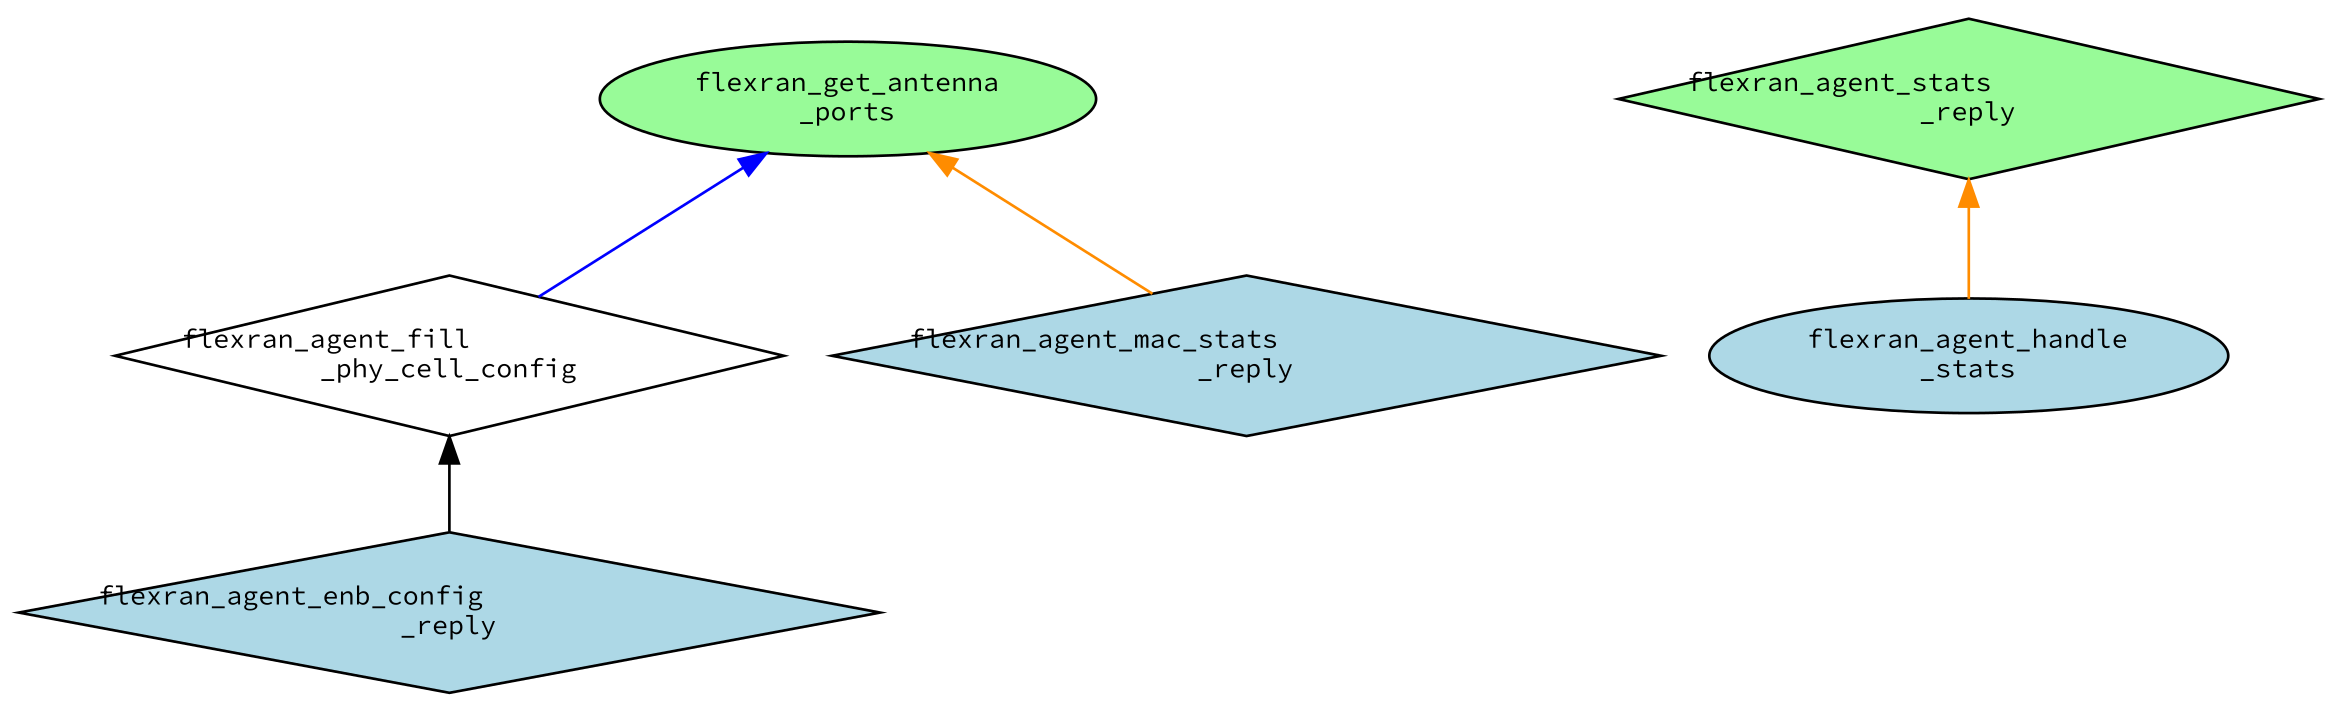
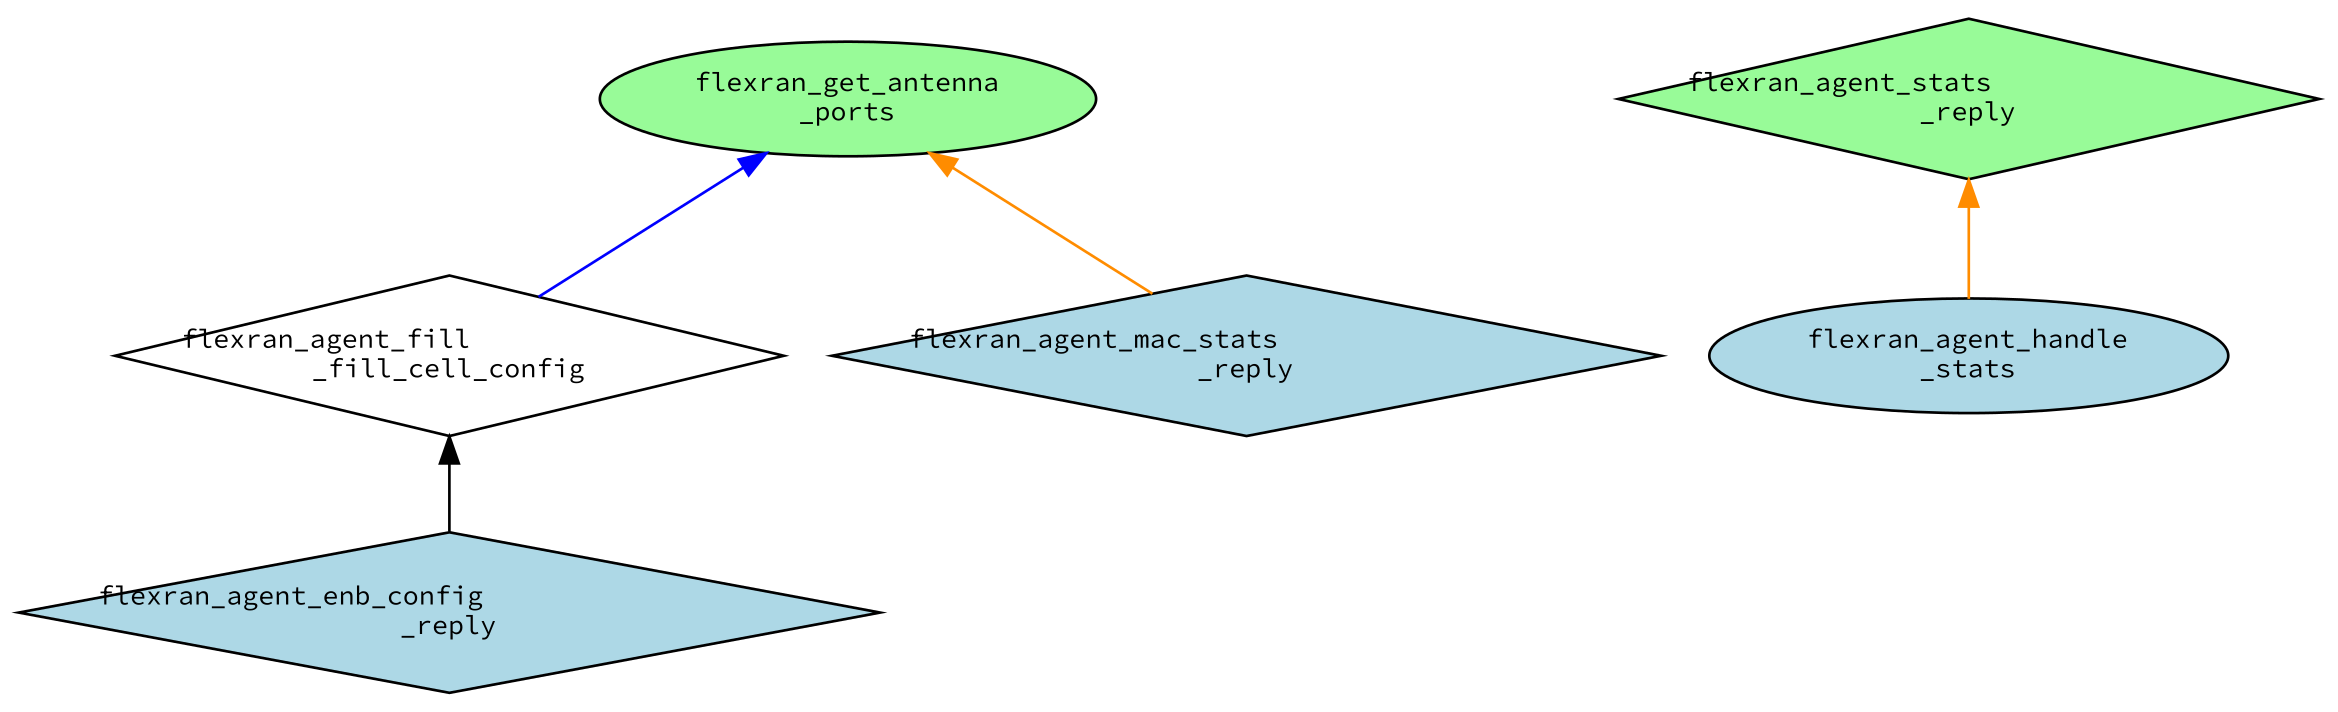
node "flexran_agent_fill _phy_cell_config": label "flexran_agent_fill _phy_cell_config" -> "flexran_agent_fill _fill_cell_config"
